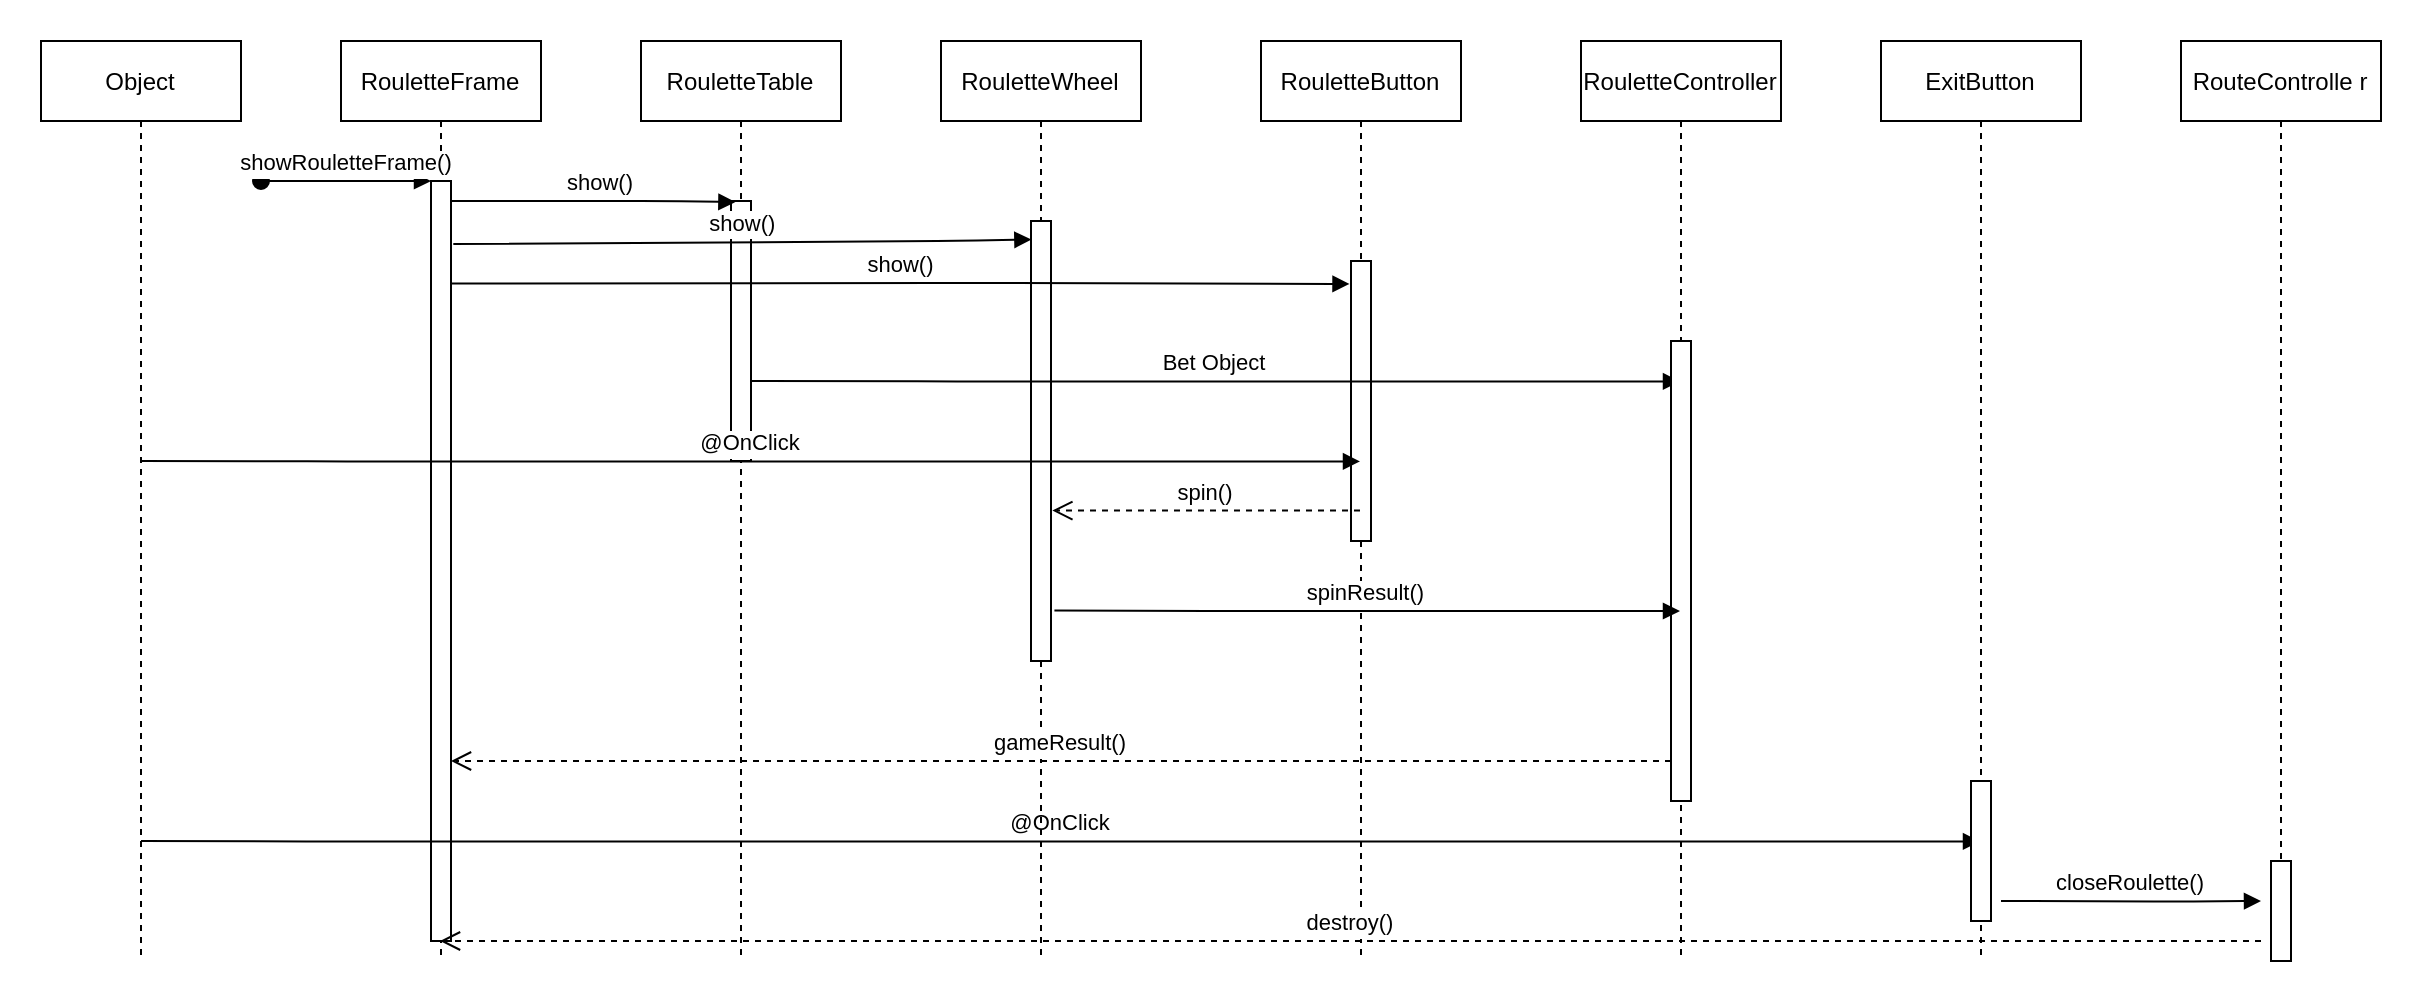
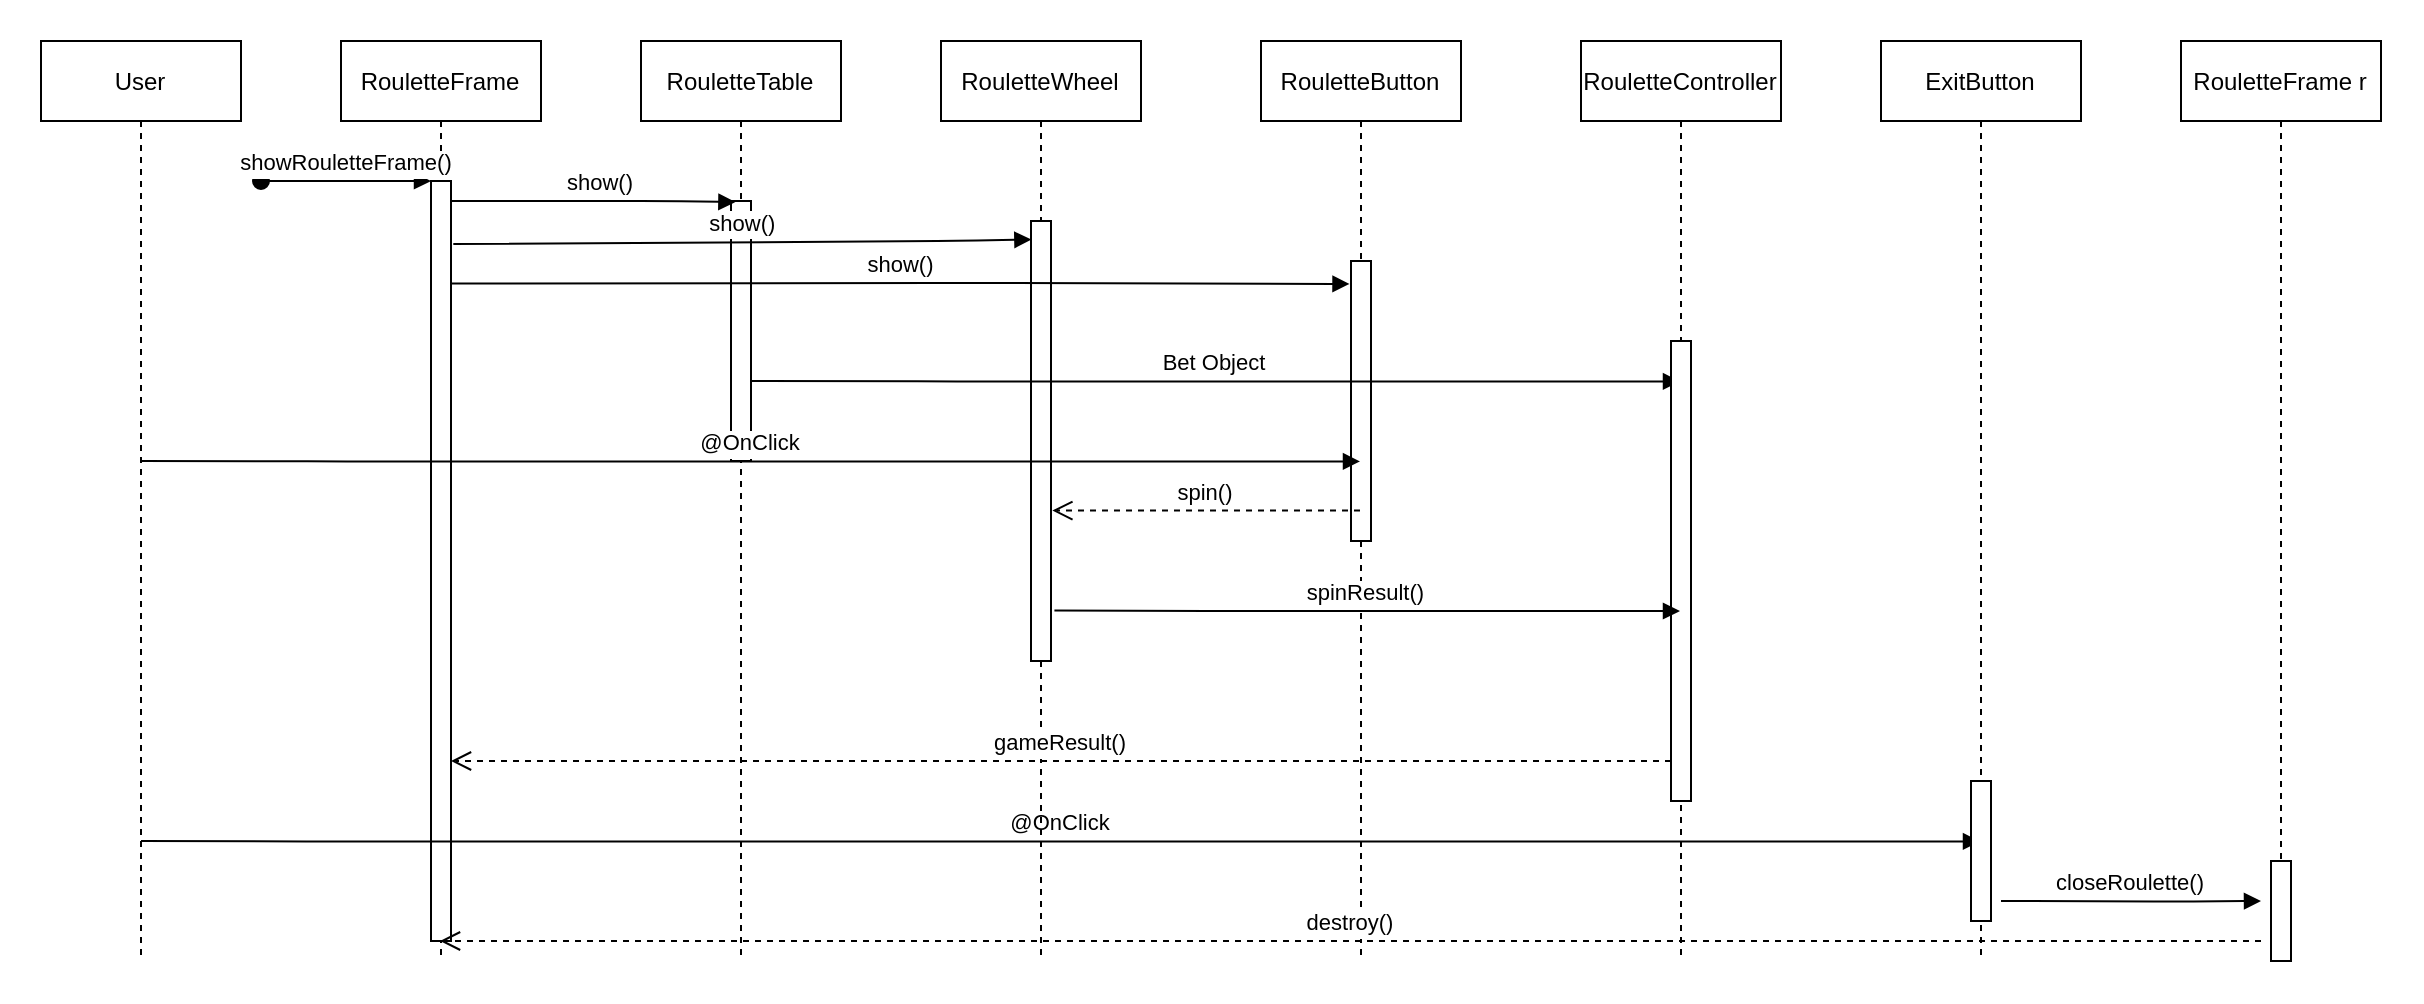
node "Object": label "Object" -> "User"
node "RouteControlle r": label "RouteControlle r" -> "RouletteFrame r"
